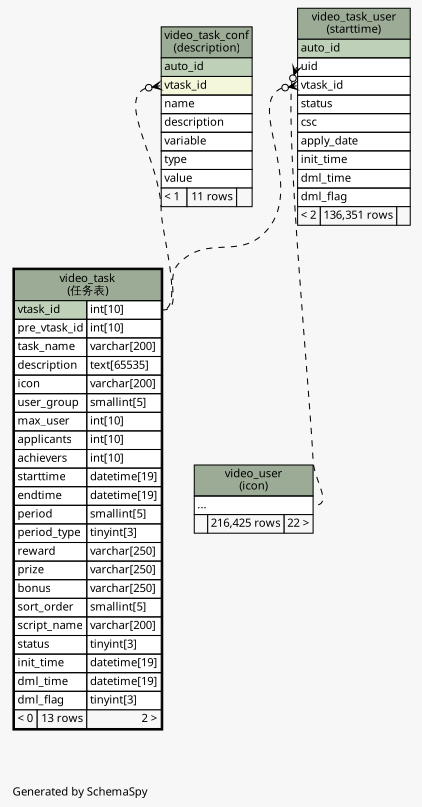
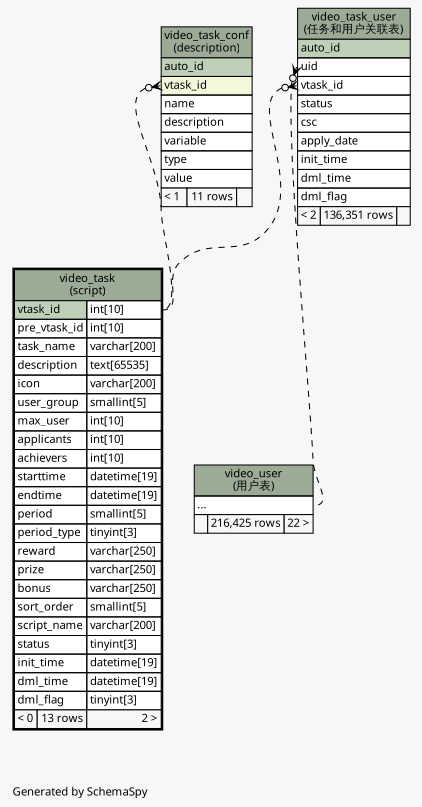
node "video_task_user": text "(starttime)" -> "(任务和用户关联表)"
node "video_task": text "(任务表)" -> "(script)"
node "video_user": text "(icon)" -> "(用户表)"
